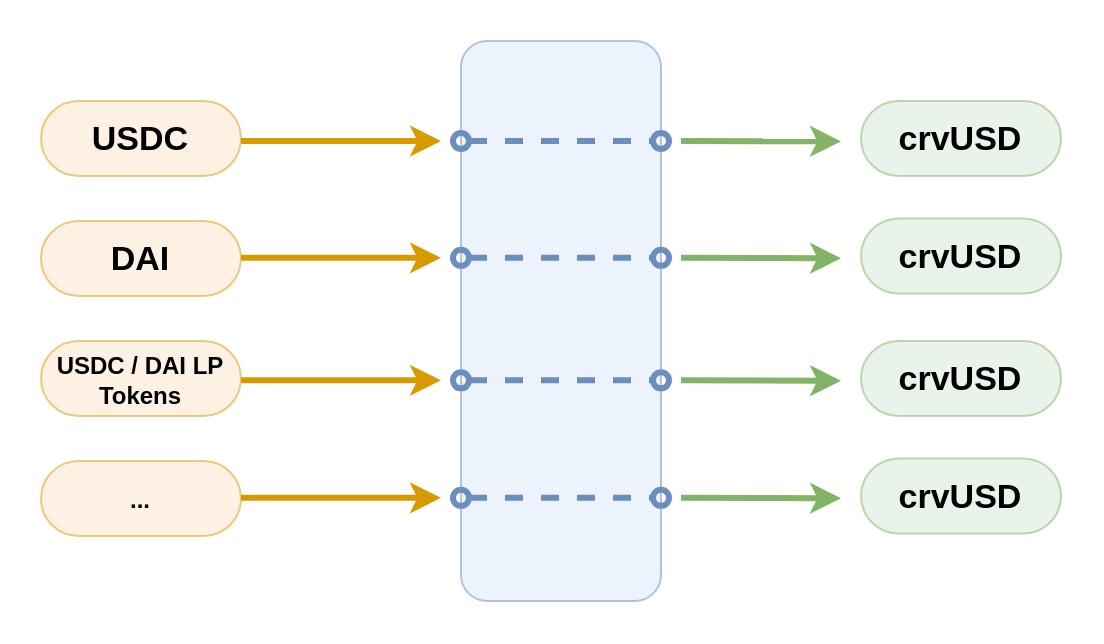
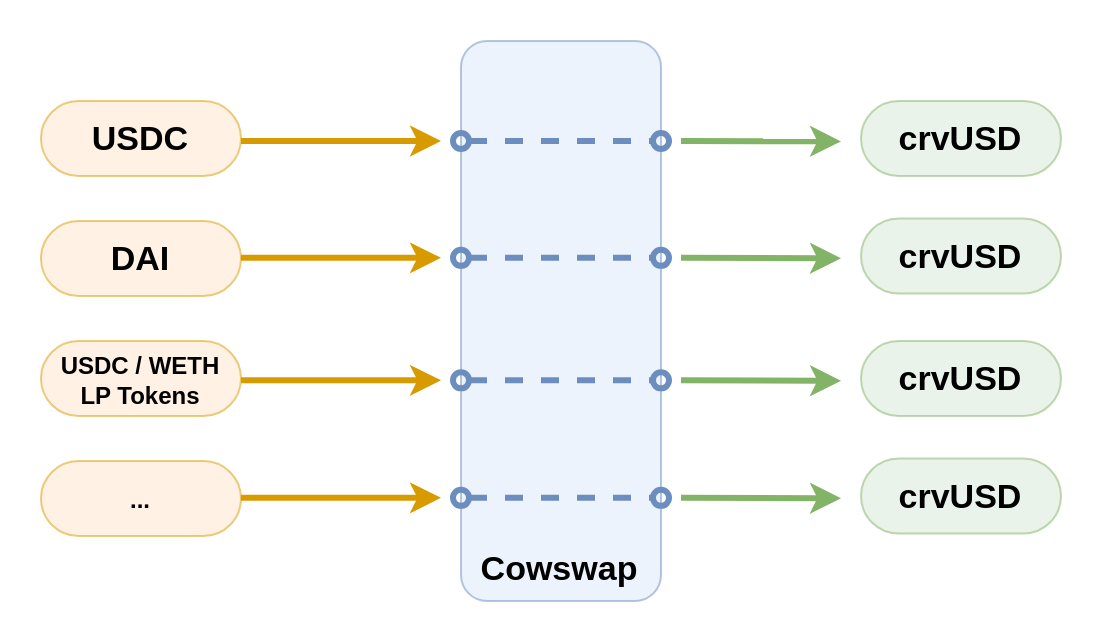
node "USDC / DAI LP Tokens": label "USDC / DAI LP Tokens" -> "USDC / WETH LP Tokens"
node "Cowswap": added
